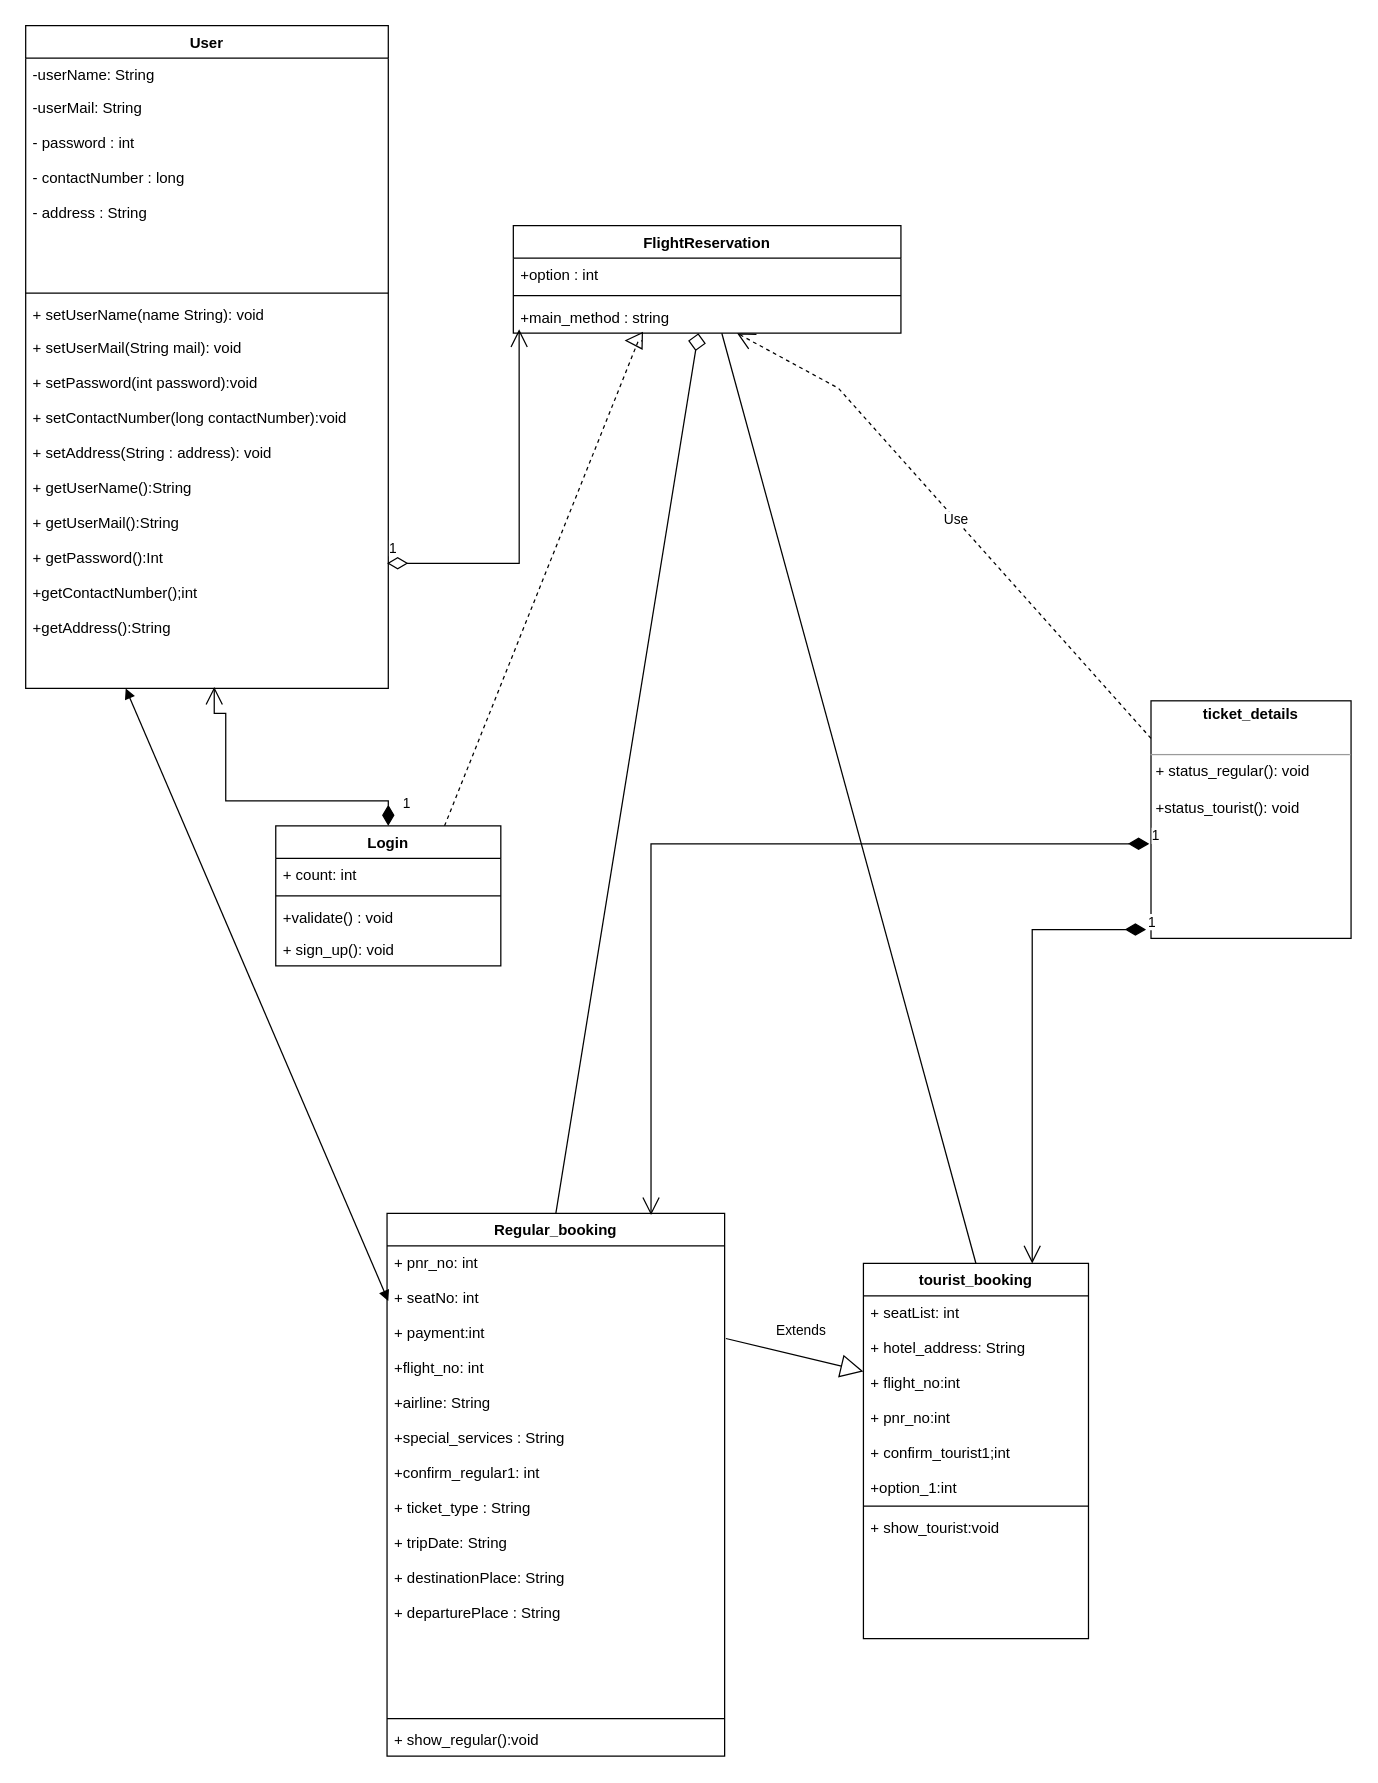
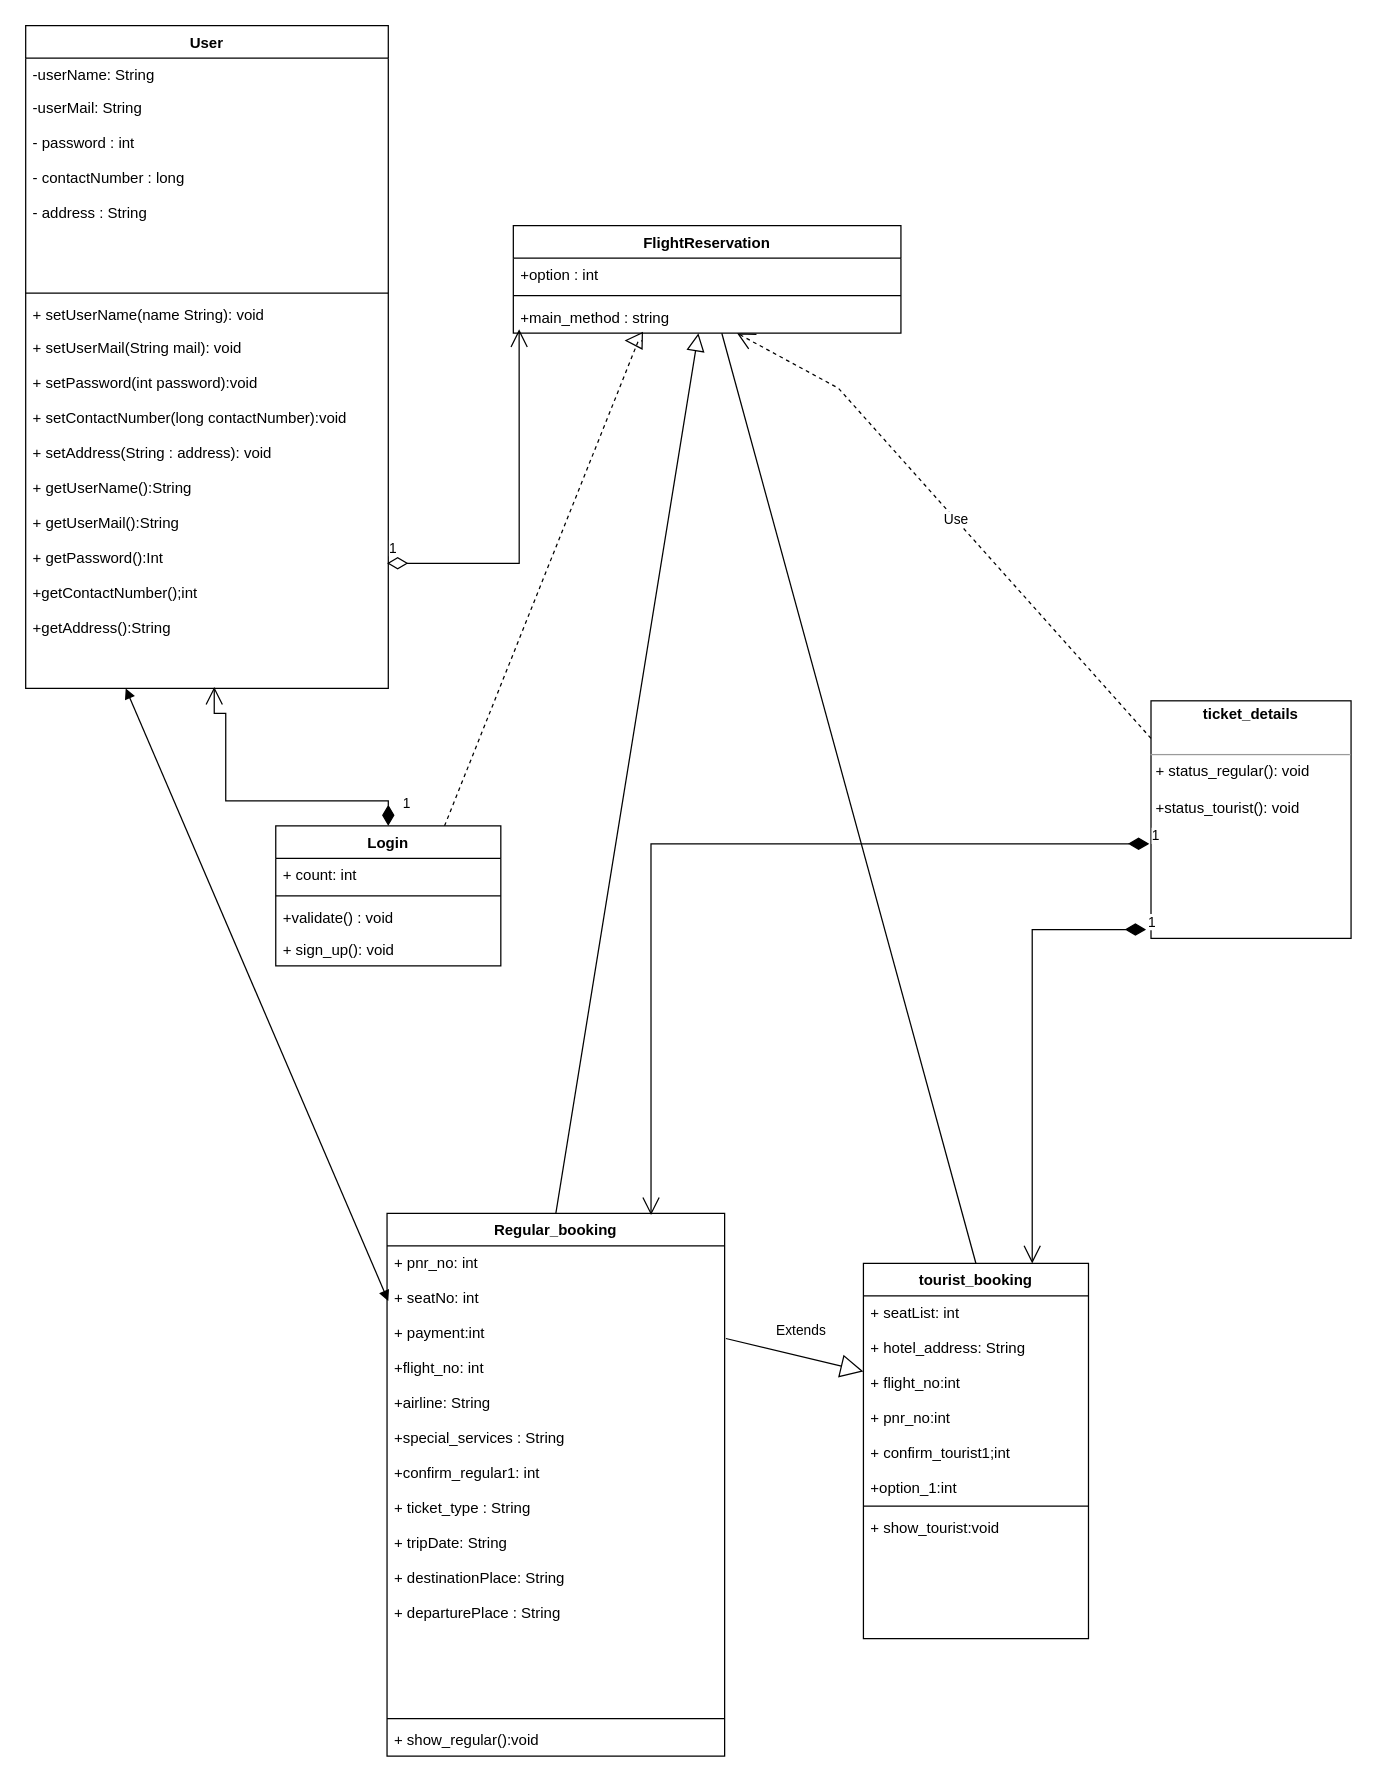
edge "Regular_booking" -> "FlightReservation": arrowhead diamond -> block
